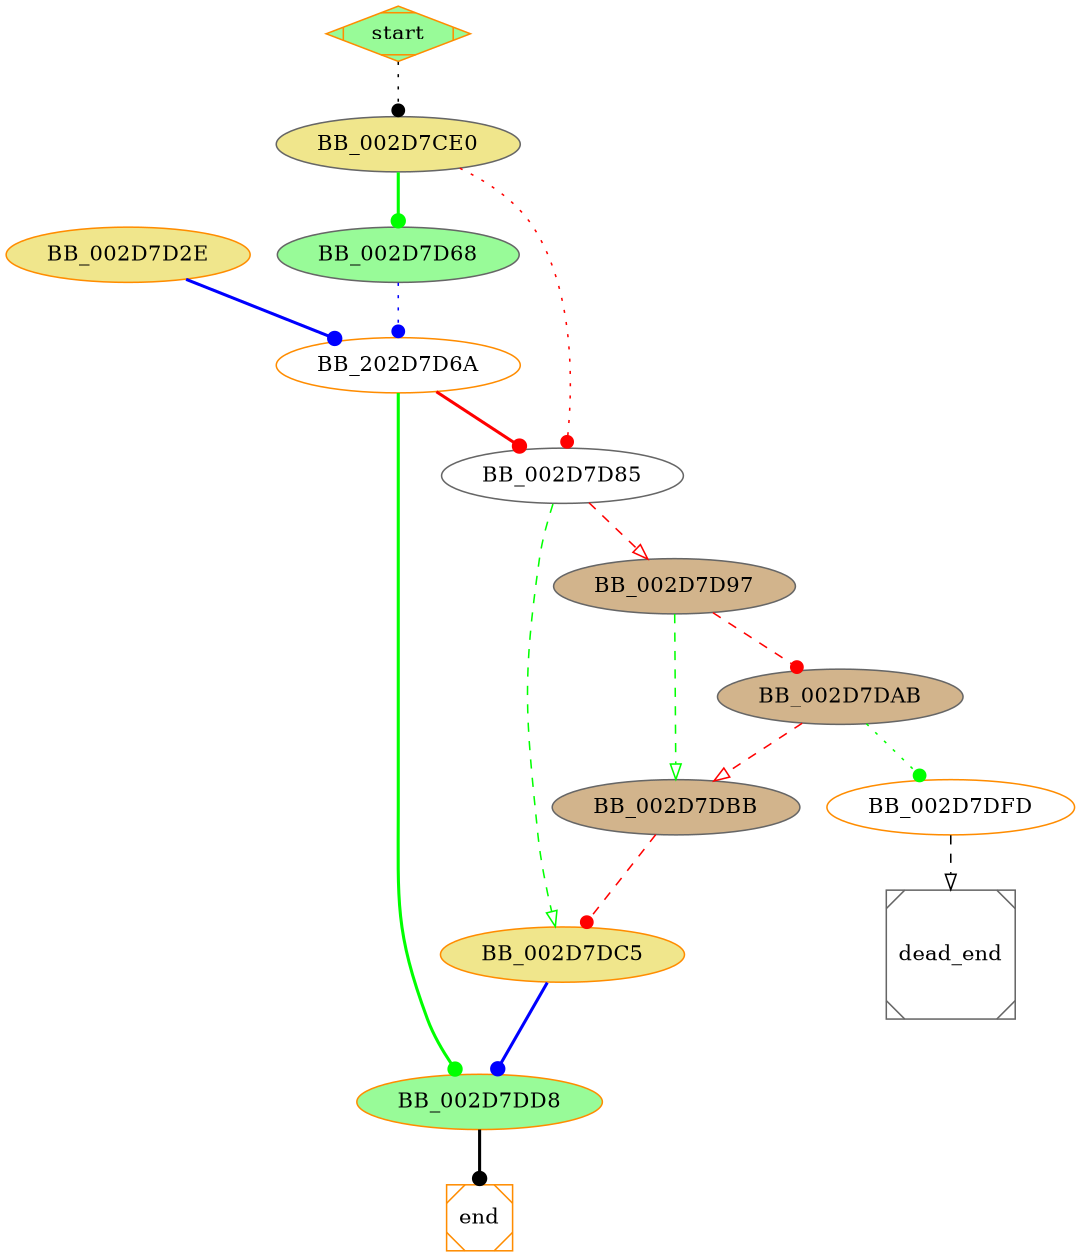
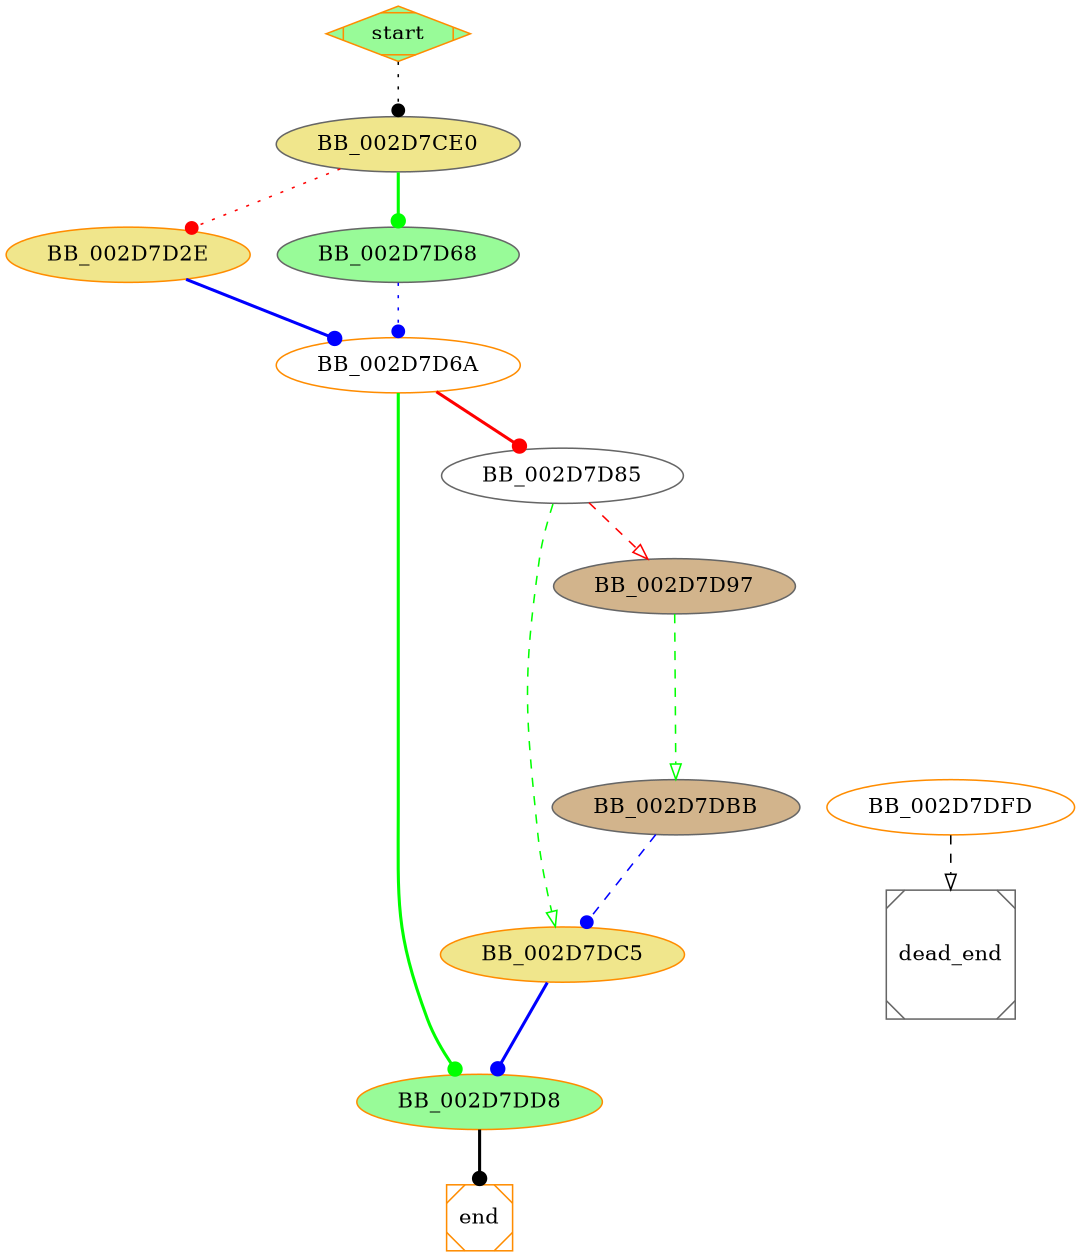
edge "BB_002D7CE0" -> "BB_002D7D85": now "BB_002D7CE0" -> "BB_002D7D2E"
node "BB_202D7D6A": label "BB_202D7D6A" -> "BB_002D7D6A"
node "BB_002D7DAB": removed
edge "BB_002D7DBB" -> "BB_002D7DC5": color red -> blue
